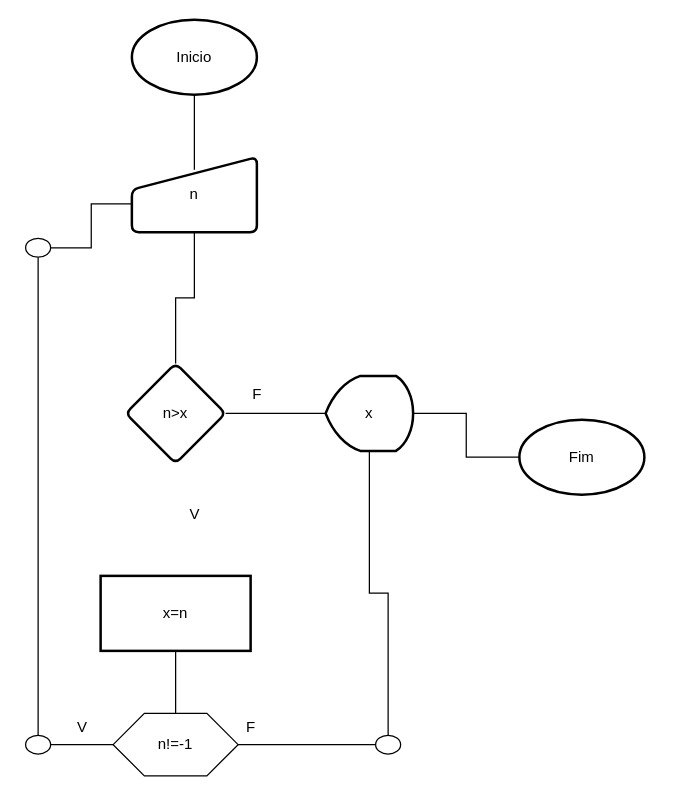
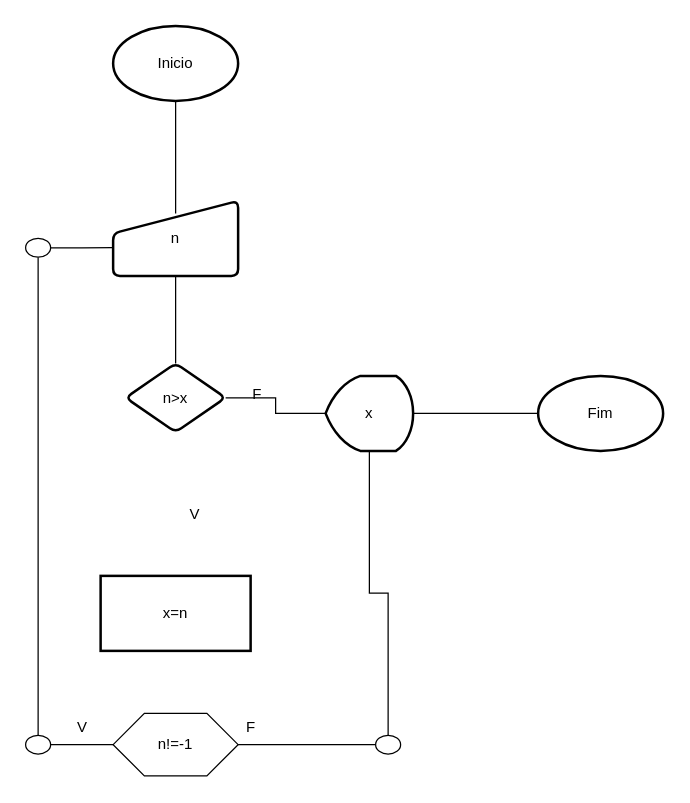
node "Inicio": moved (194, 57) -> (176, 63)
node "n": moved (194, 194) -> (176, 238)
node "n>x": size 100x100 -> 100x69
node "Fim": moved (582, 457) -> (601, 413)
edge "x=n" -- "n!=-1": removed
